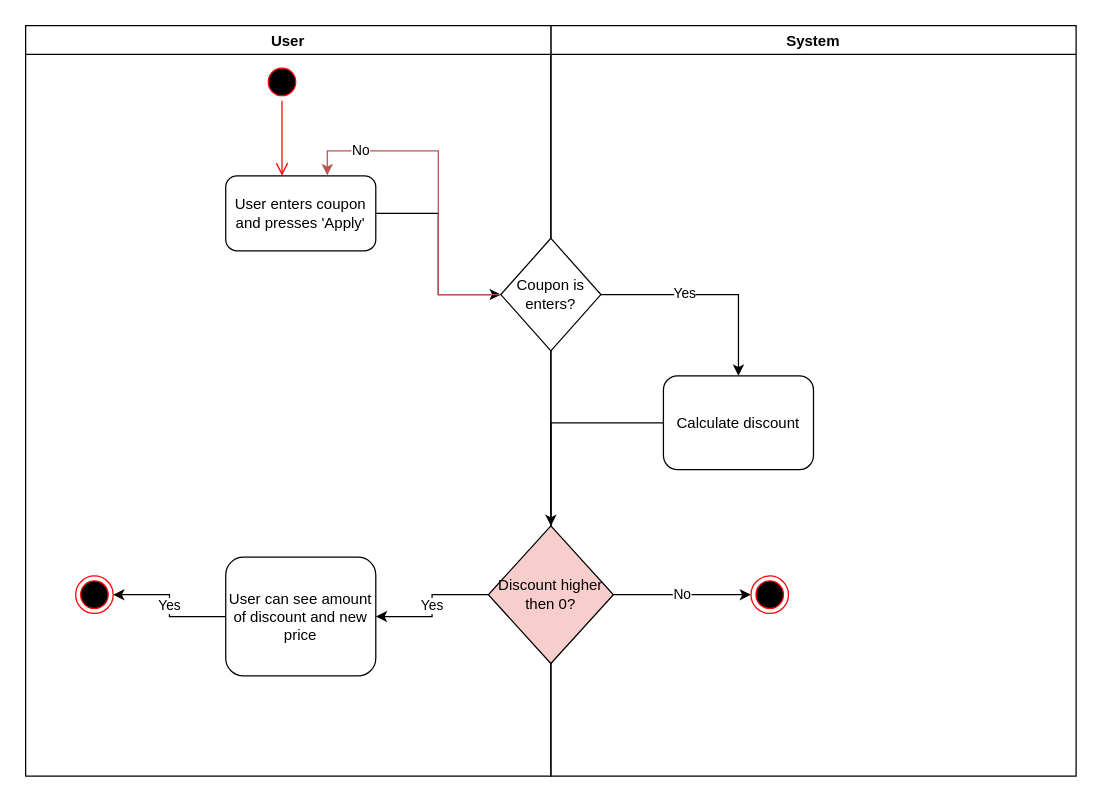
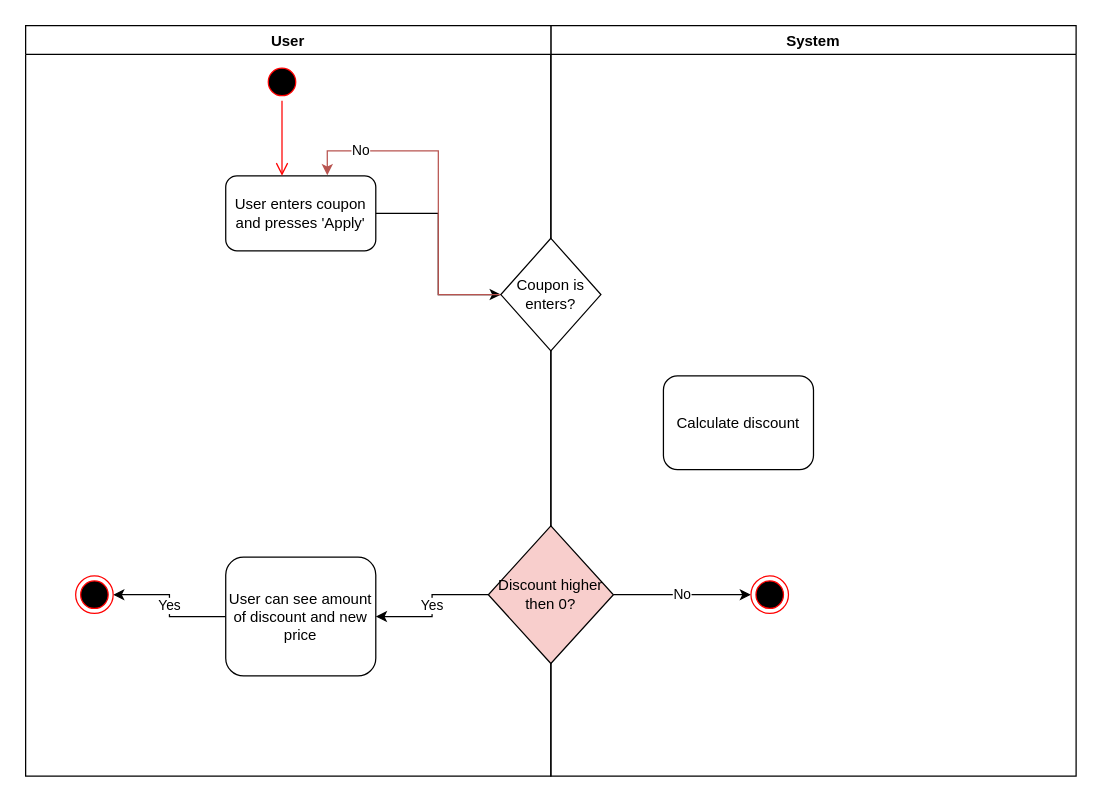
edge "Coupon is enters?" -> "Calculate discount": removed, label "Yes"
edge "Calculate discount" -> "Discount higher then 0?": removed
